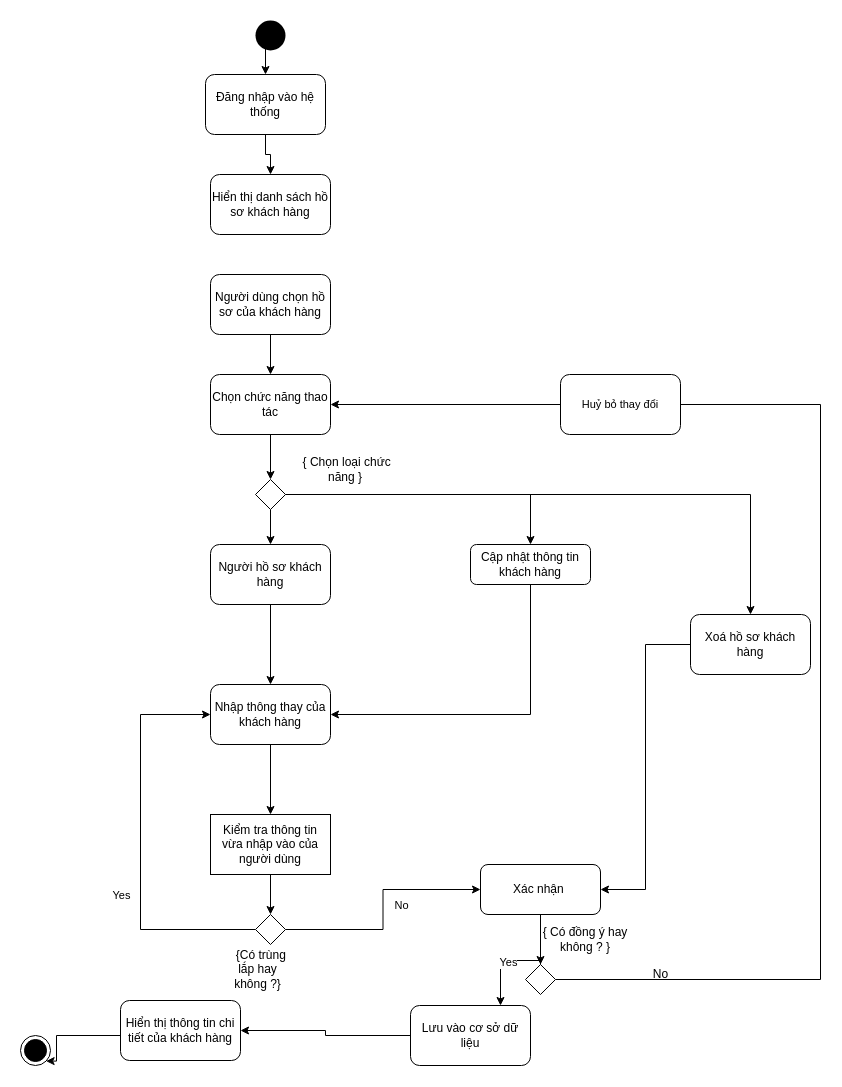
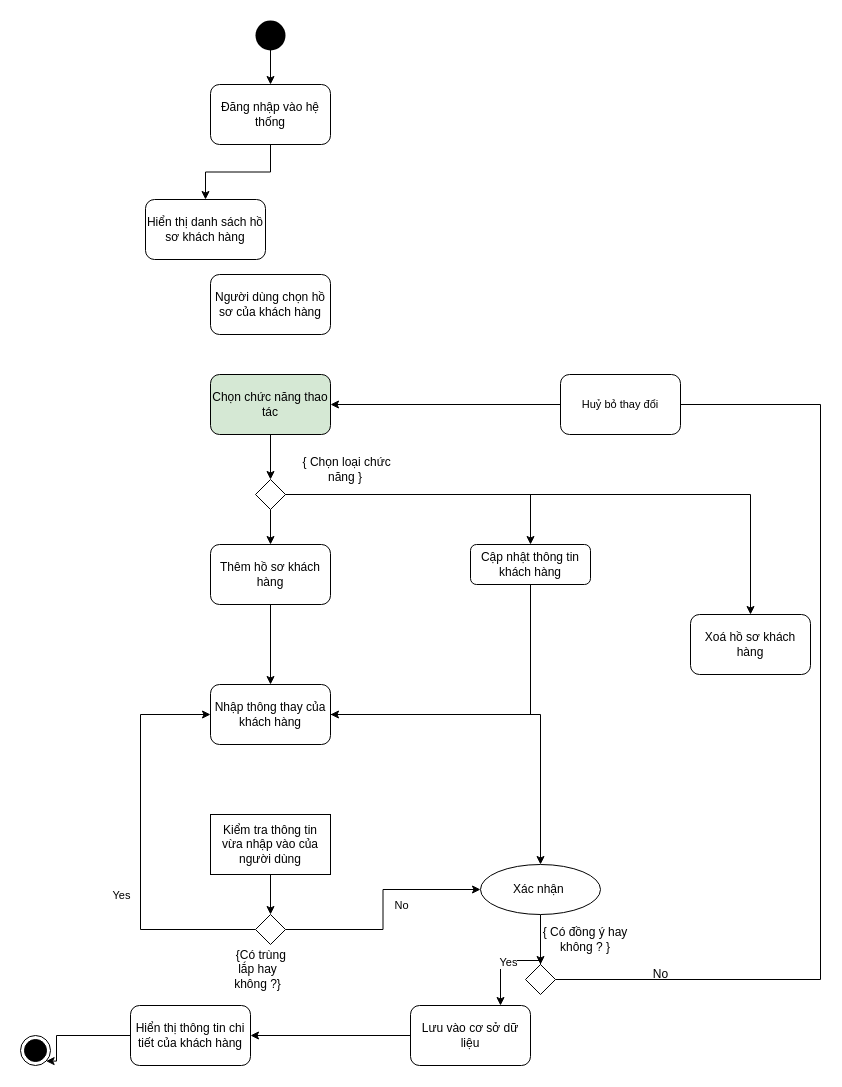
node "Đăng nhập vào hệ thống": moved (266, 105) -> (271, 115)
node "Hiển thị danh sách hồ sơ khách hàng": moved (271, 205) -> (206, 230)
edge "Người dùng chọn hồ sơ của khách hàng" -> "Chọn chức năng thao tác": removed
node "Chọn chức năng thao tác": fillcolor #ffffff -> #d5e8d4
node "Người hồ sơ khách hàng": label "Người hồ sơ khách hàng" -> "Thêm hồ sơ khách hàng"
edge "Xoá hồ sơ khách hàng" -> "Xác nhận": removed
edge "Nhập thông thay của khách hàng" -> "Kiểm tra thông tin vừa nhập vào của người dùng": now "Nhập thông thay của khách hàng" -> "Xác nhận"
node "Xác nhận": shape rounded rectangle -> ellipse
node "Hiển thị thông tin chi tiết của khách hàng": moved (181, 1031) -> (191, 1036)
